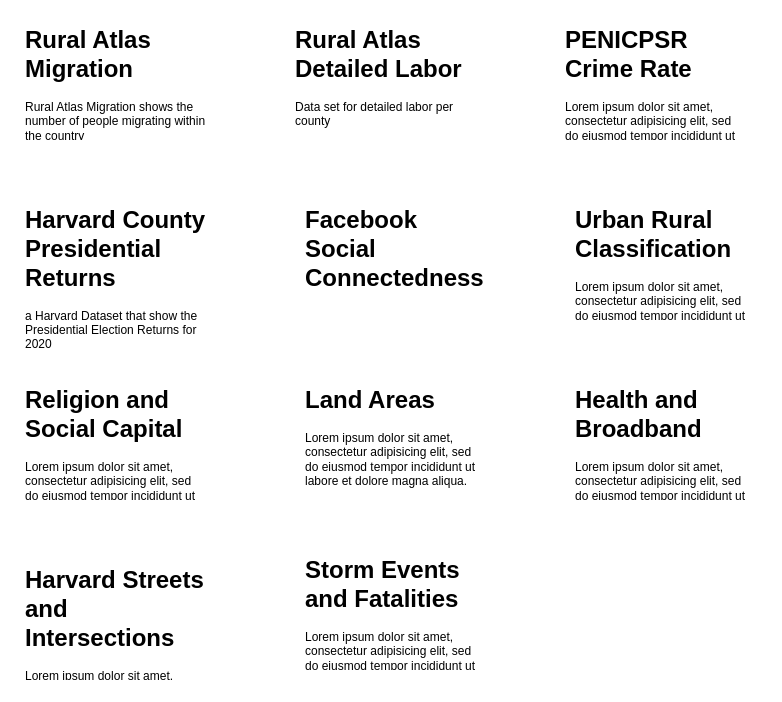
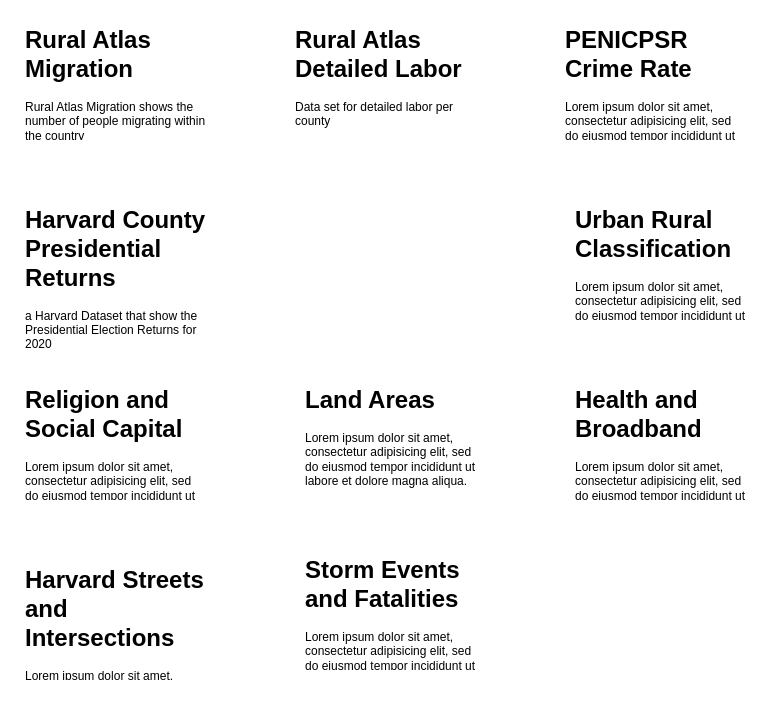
node "Facebook Social Connectedness": removed
